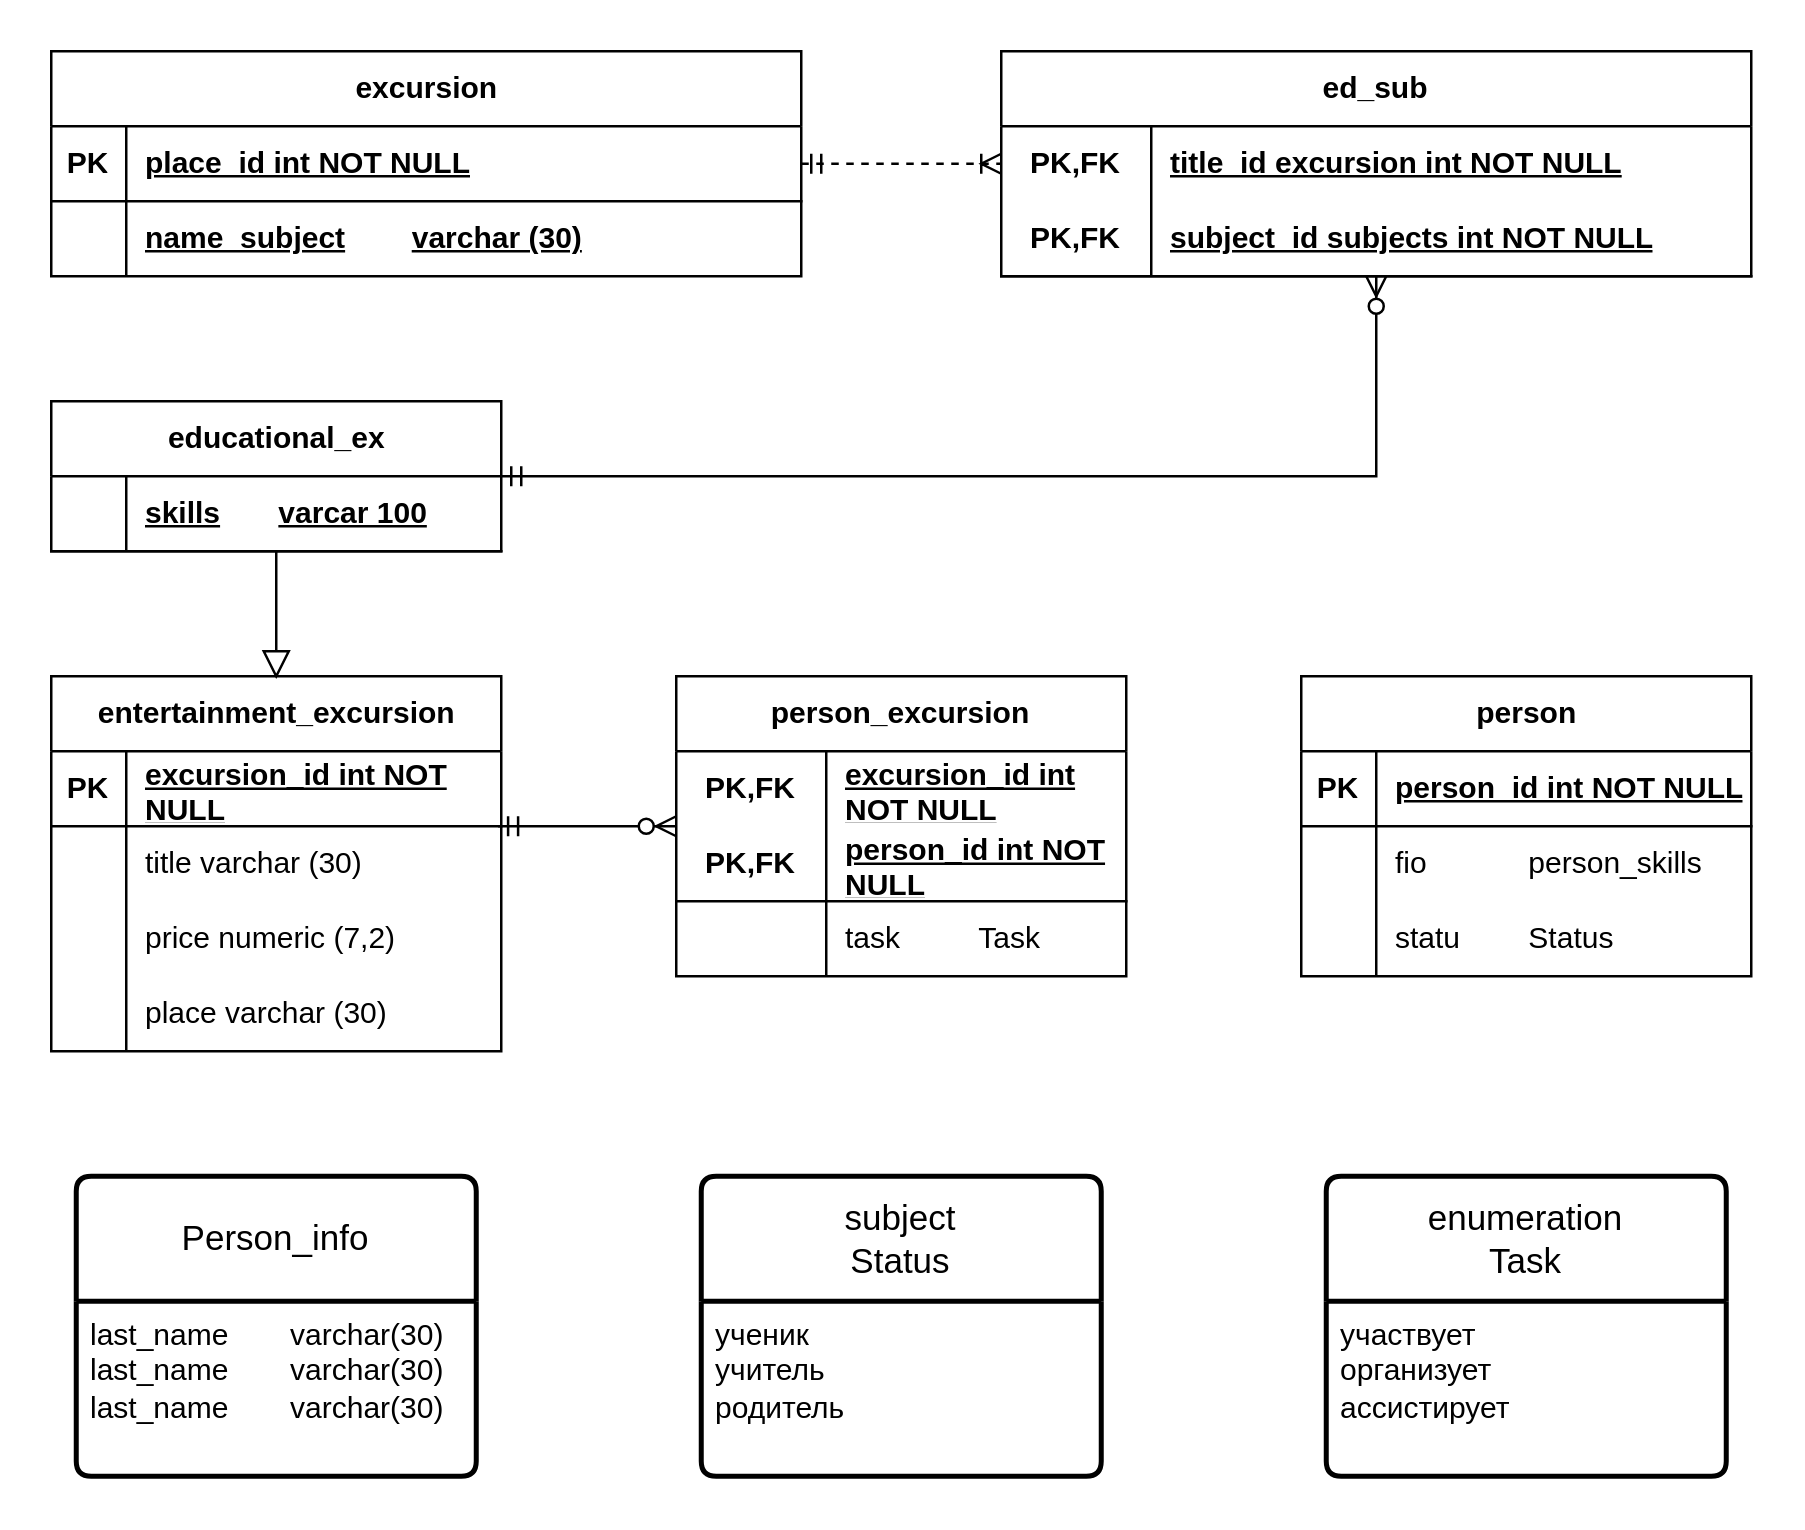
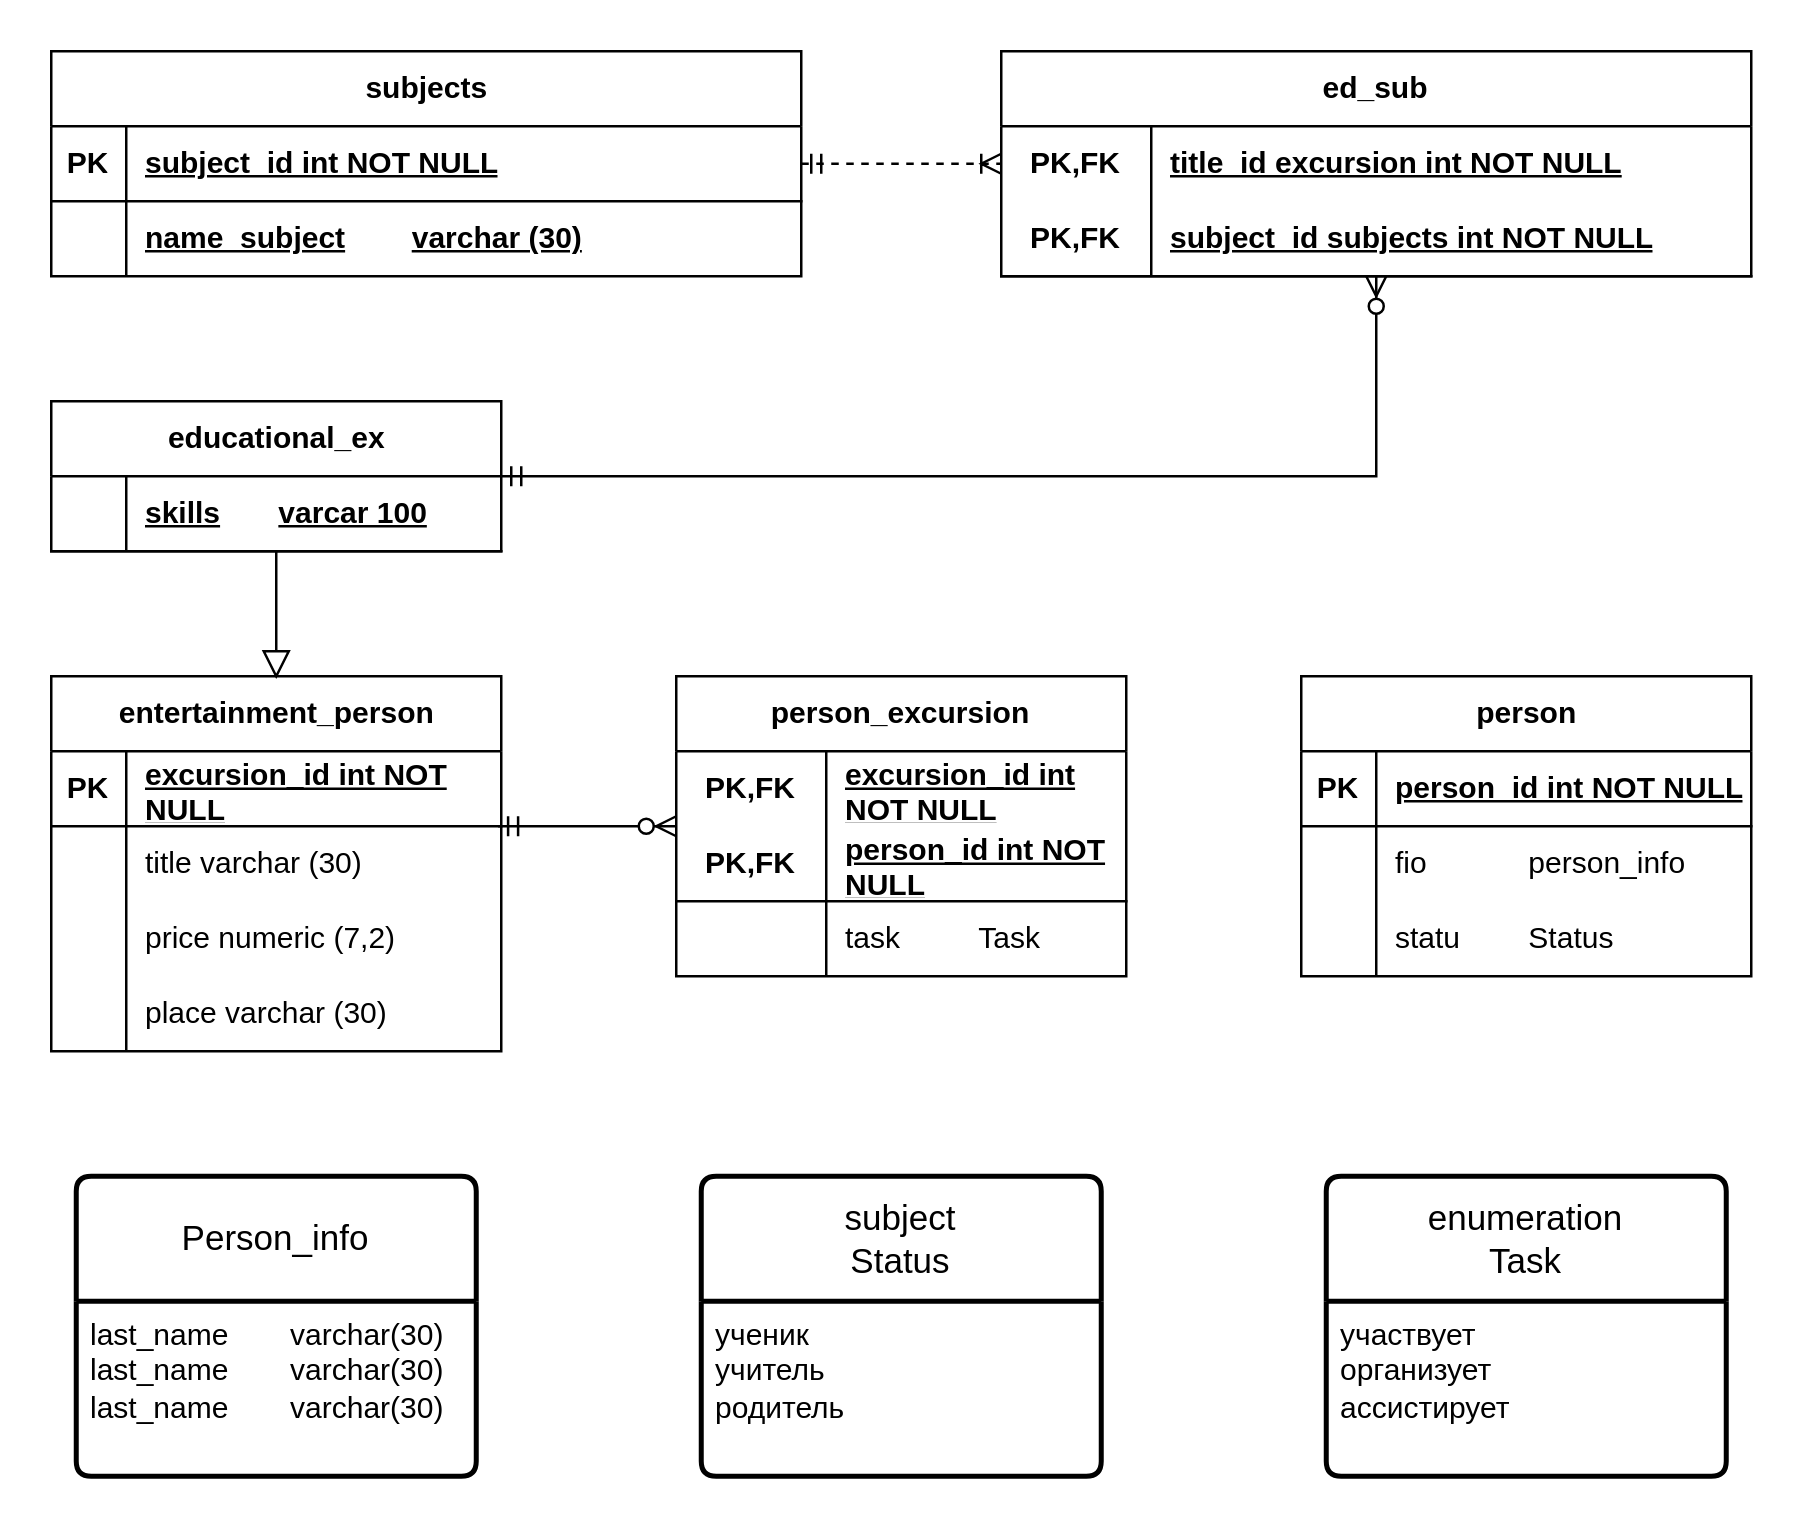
node "excursion": label "excursion" -> "subjects"
node "place_id int NOT NULL": label "place_id int NOT NULL" -> "subject_id int NOT NULL"
node "entertainment_excursion": label "entertainment_excursion" -> "entertainment_person"
node "fio person_skills": label "fio person_skills" -> "fio person_info"
